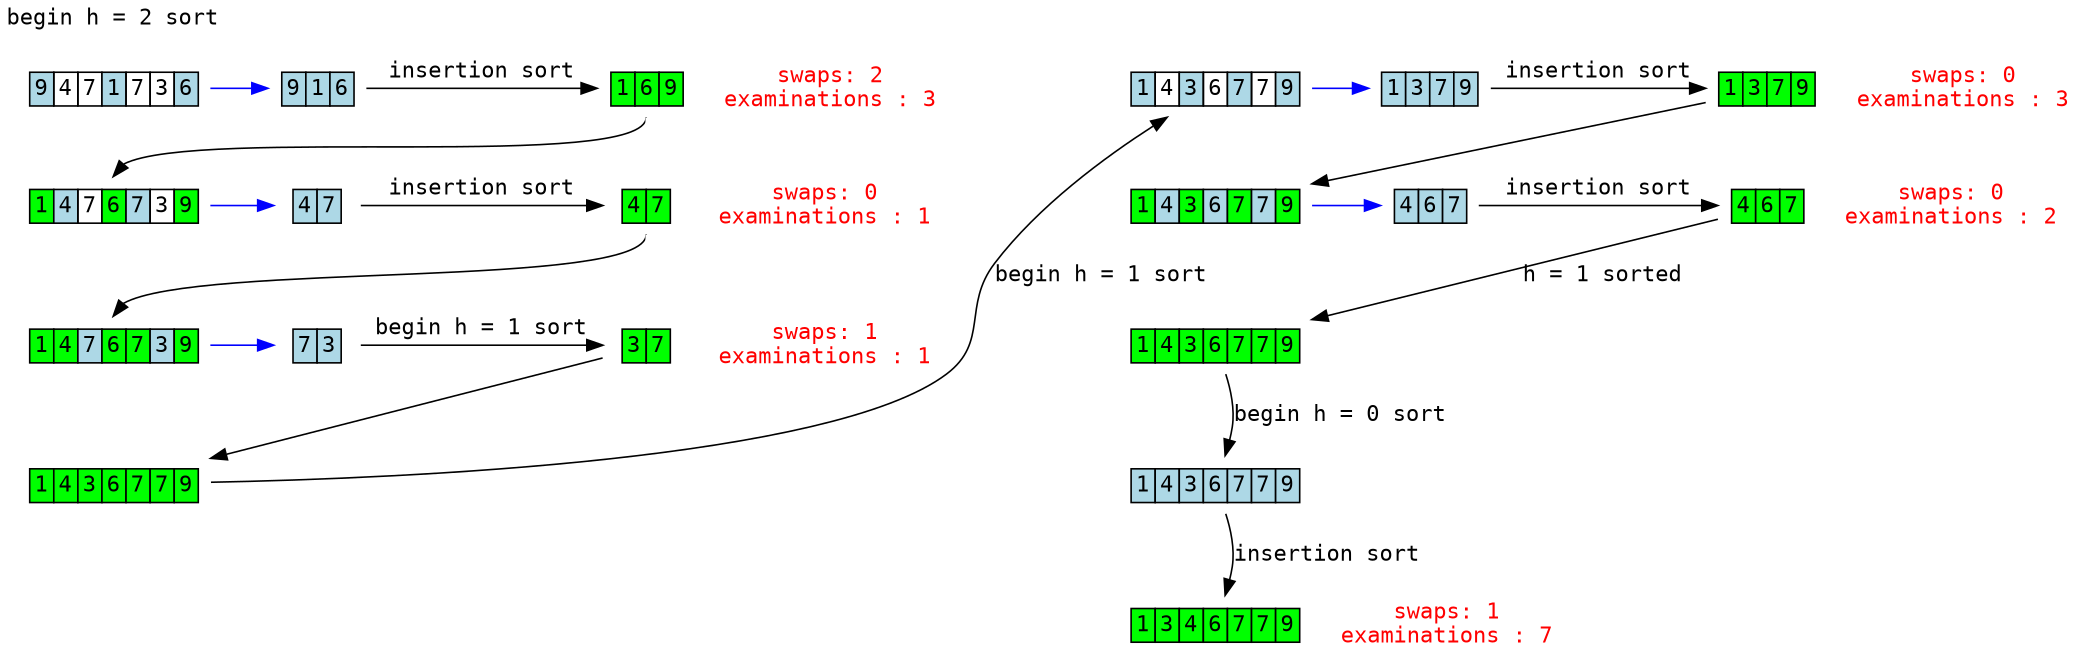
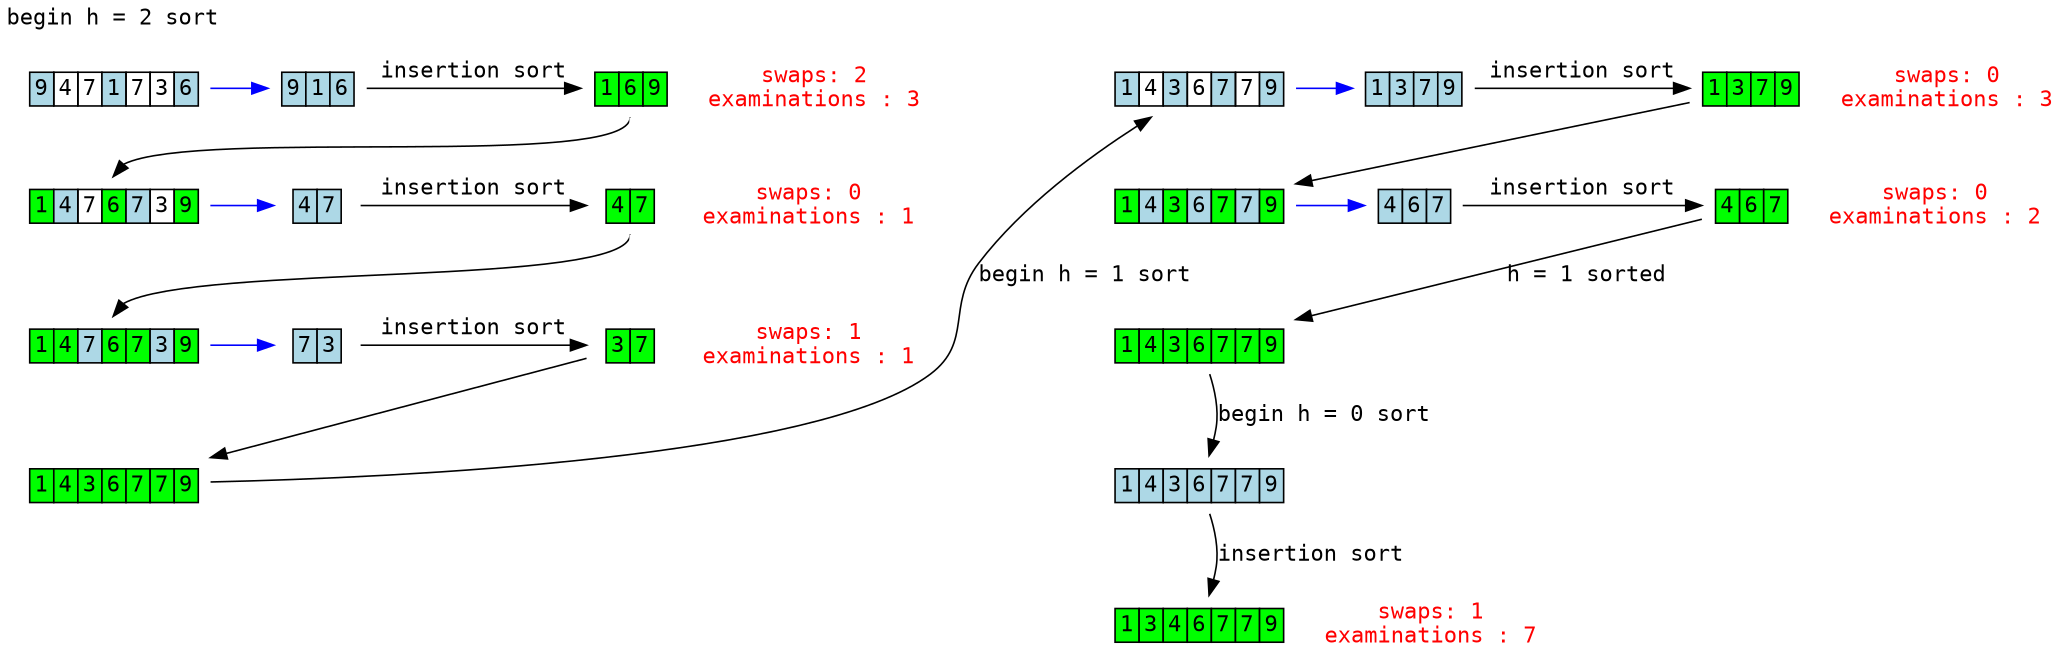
edge "7" -> "3": label "begin h = 1 sort" -> "insertion sort"
